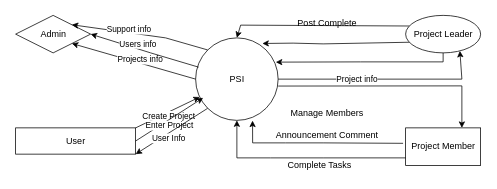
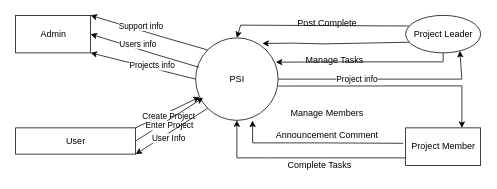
node "Admin": shape diamond -> rectangle
node "Manage Tasks": added
